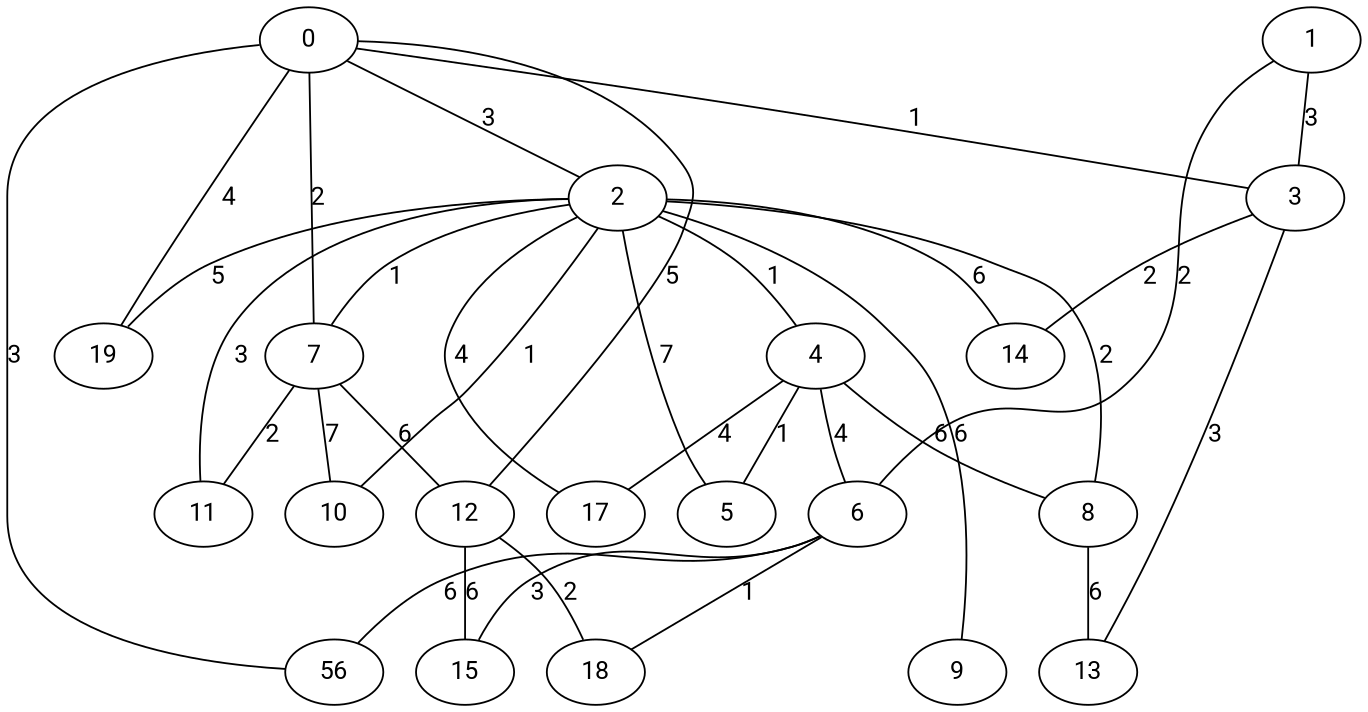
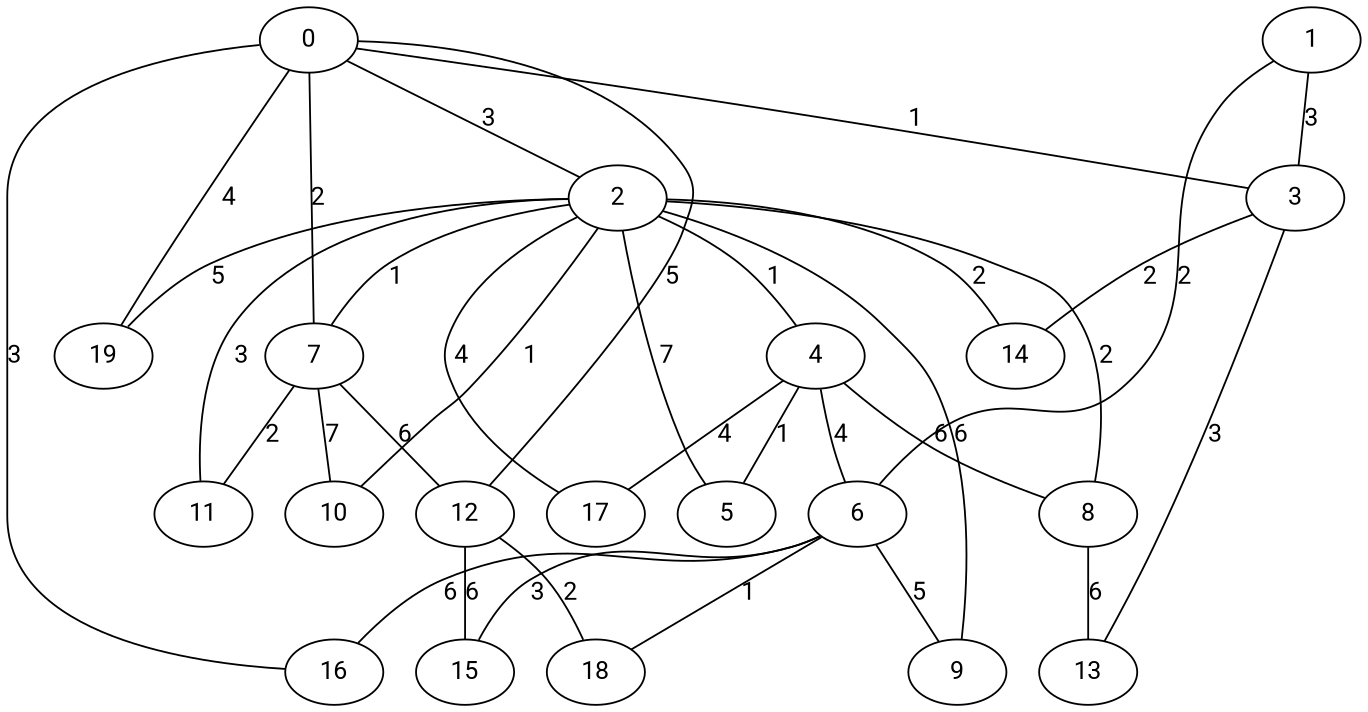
edge "2" -- "14": label "6" -> "2"
edge "6" -- "9": added, label "5"
node "56": label "56" -> "16"
